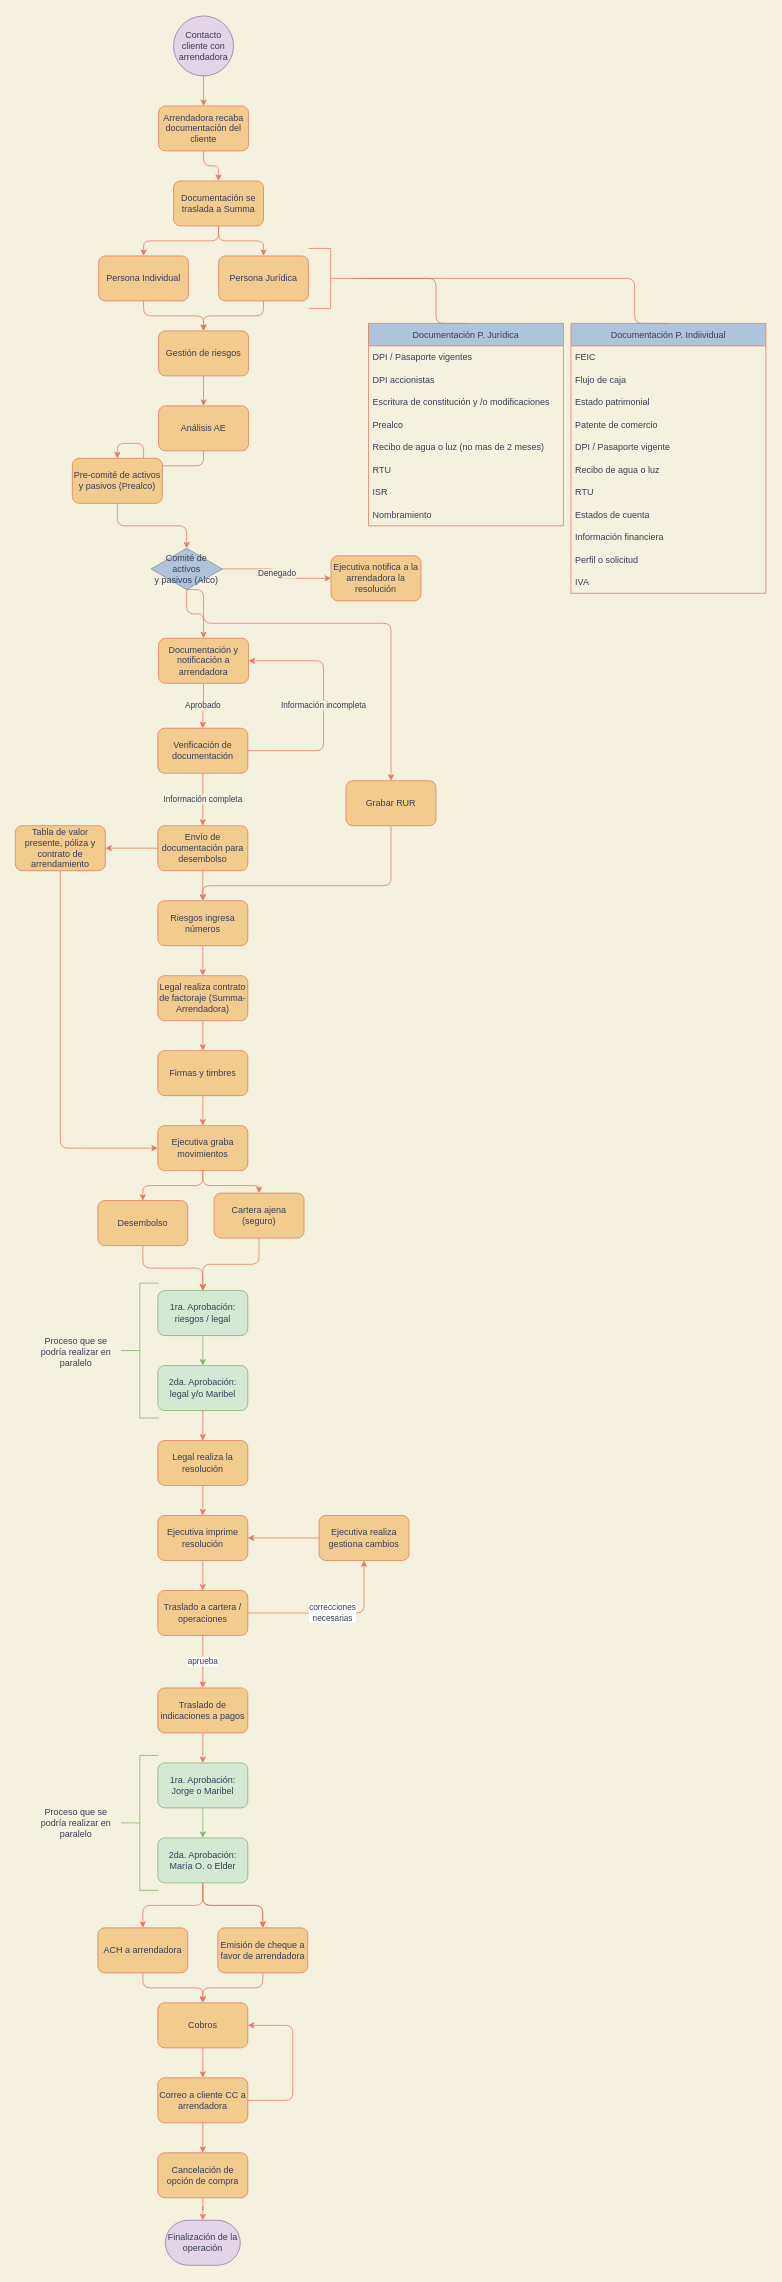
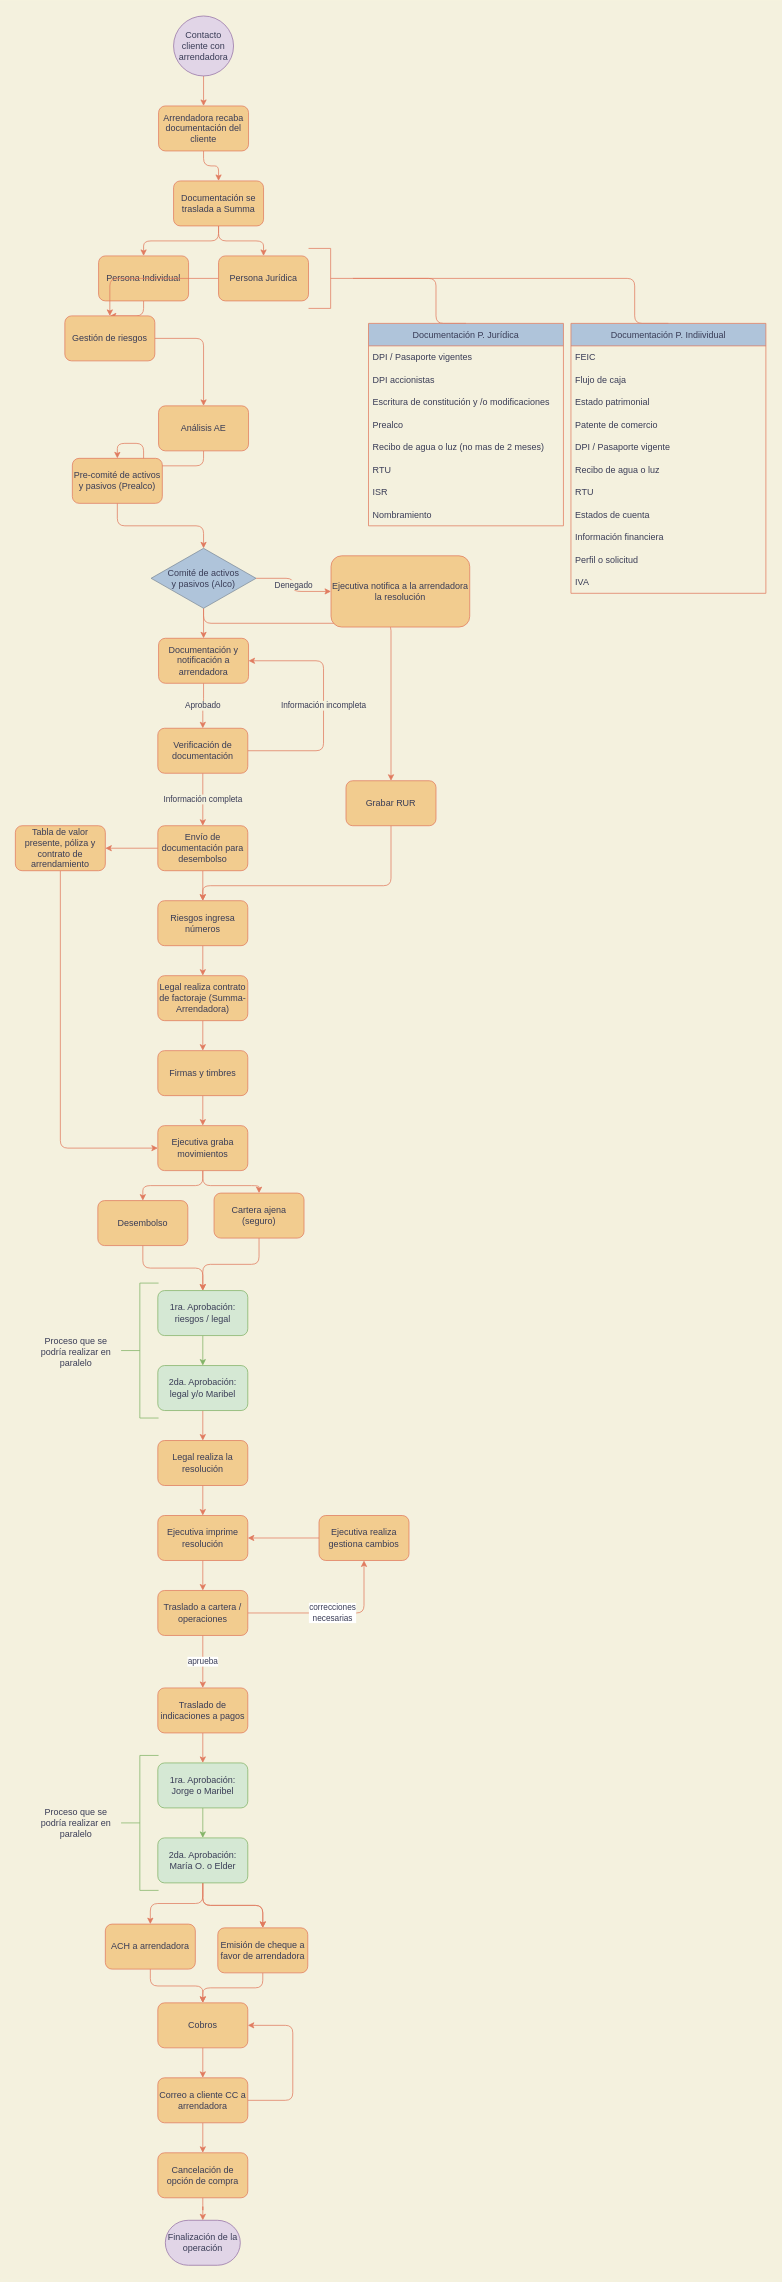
node "Gestión de riesgos": moved (204, 353) -> (110, 338)
node "Comité de activos y pasivos (Alco)": size 71x41 -> 105x60
node "Ejecutiva notifica a la arrendadora la resolución": size 90x45 -> 139x71
node "ACH a arrendadora": moved (143, 1950) -> (150, 1947)
